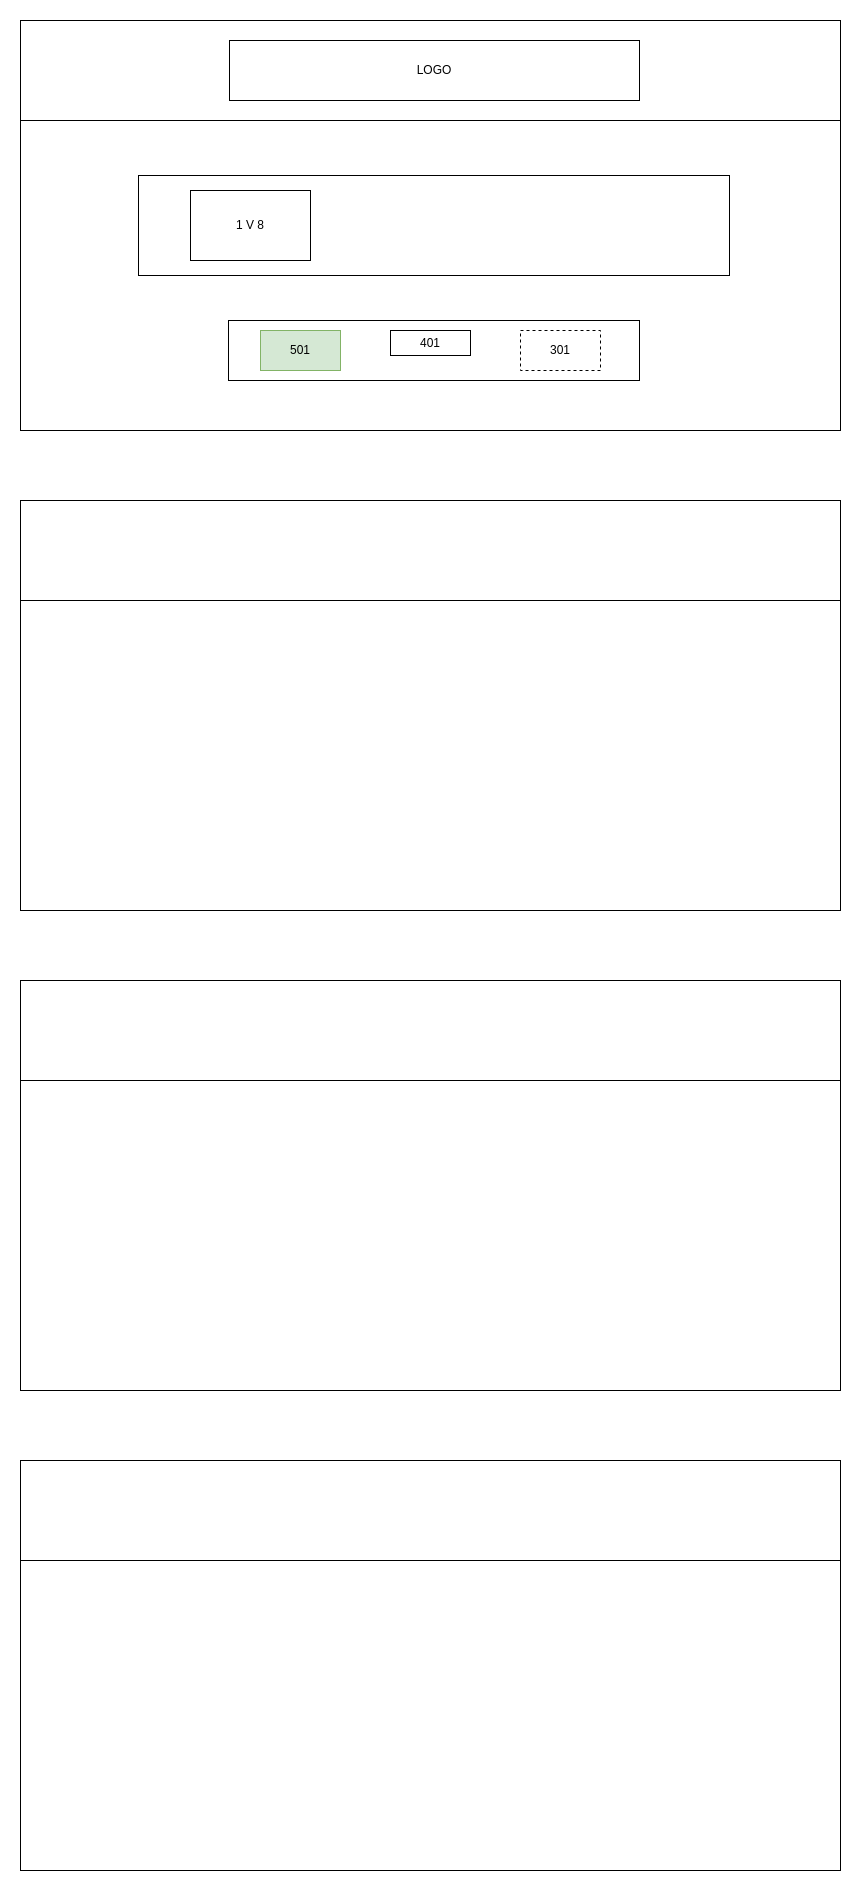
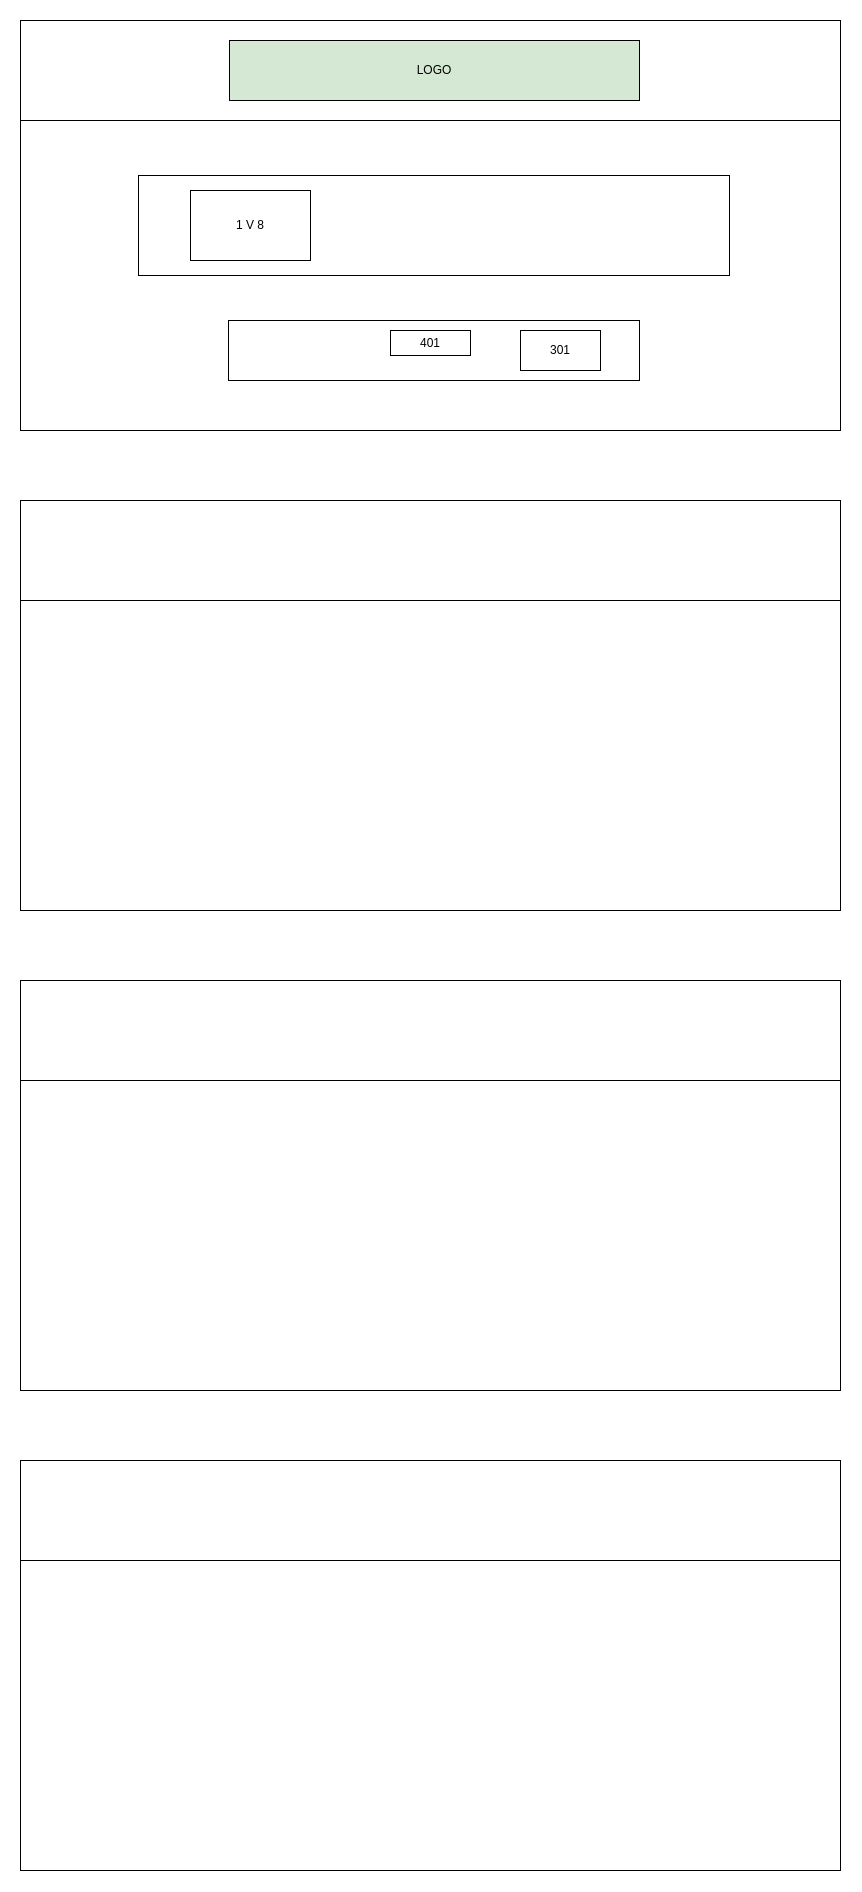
node "LOGO": fillcolor #ffffff -> #d5e8d4
node "501": removed
node "301": style dashed -> solid
